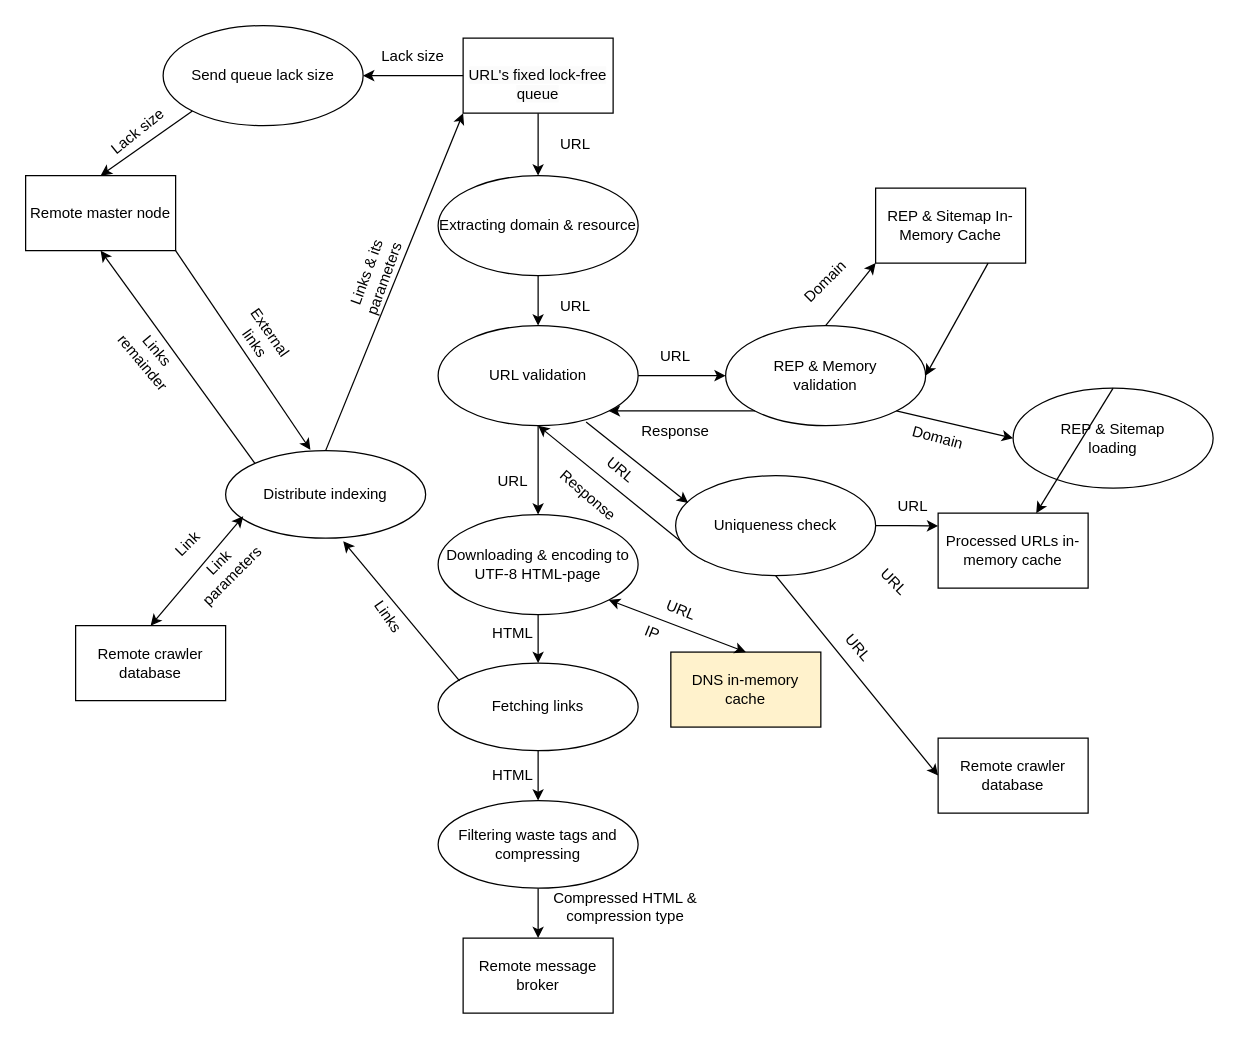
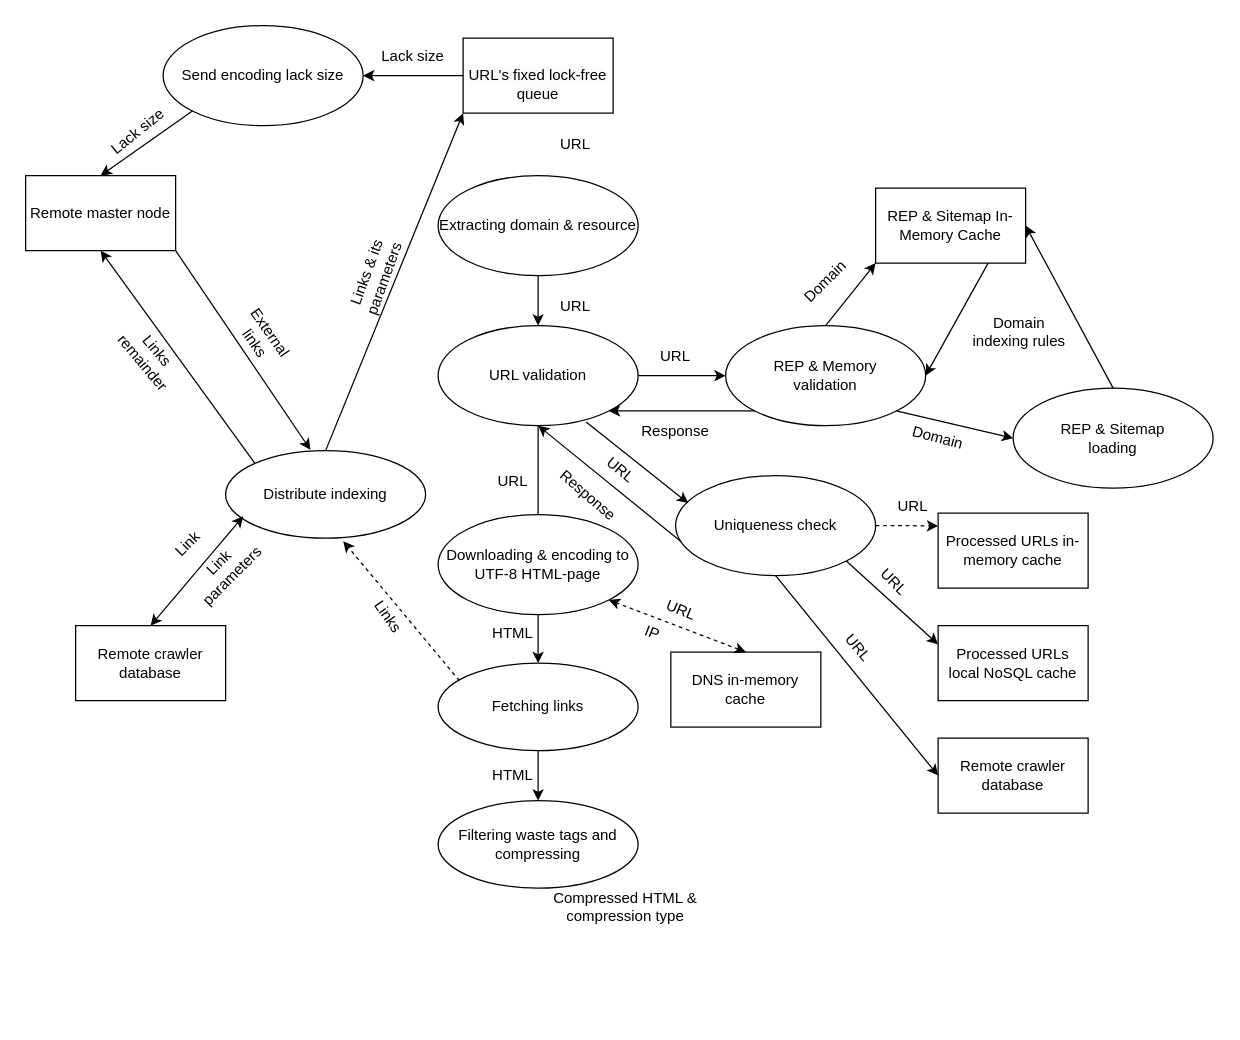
node "Send queue lack size": label "Send queue lack size" -> "Send encoding lack size"
edge "URL's fixed lock-free queue" -> "Extracting domain & resource": removed
node "Domain indexing rules": added
edge "REP & Sitemap loading" -> "Processed URLs in-memory cache": now "REP & Sitemap loading" -> "REP & Sitemap In-Memory Cache"
edge "URL validation" -> "Downloading & encoding to UTF-8 HTML-page": arrowhead classic -> none
edge "Uniqueness check" -> "Processed URLs in-memory cache": style solid -> dashed
edge "Uniqueness check" -> "Processed URLs local NoSQL cache": added
edge "Fetching links" -> "Distribute indexing": style solid -> dashed
edge "Downloading & encoding to UTF-8 HTML-page" -- "DNS in-memory cache": style solid -> dashed
node "Processed URLs local NoSQL cache": added
node "DNS in-memory cache": fillcolor #fff2cc -> #ffffff
edge "Filtering waste tags and compressing" -> "Remote message broker": removed
node "Remote message broker": removed
